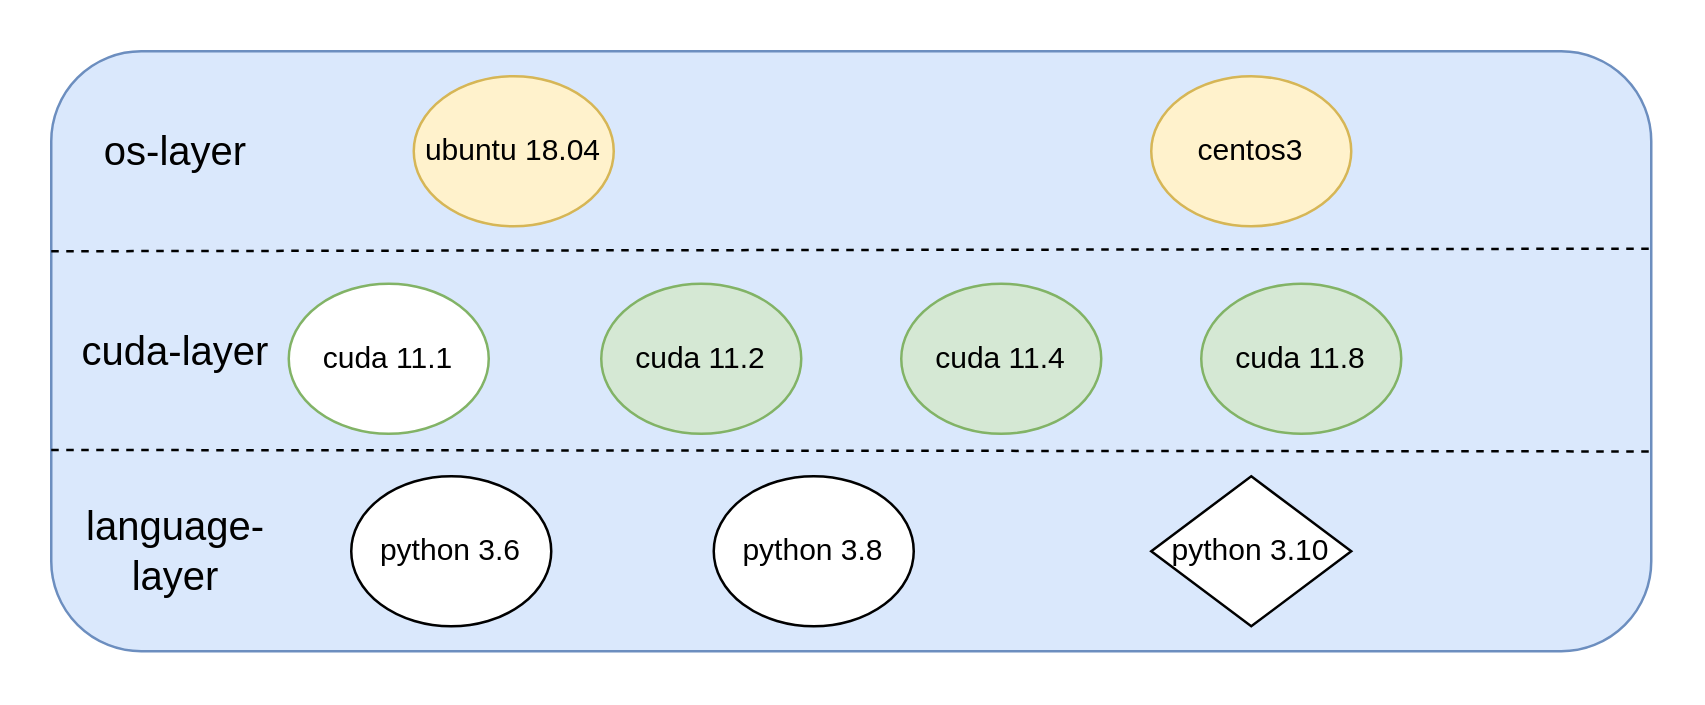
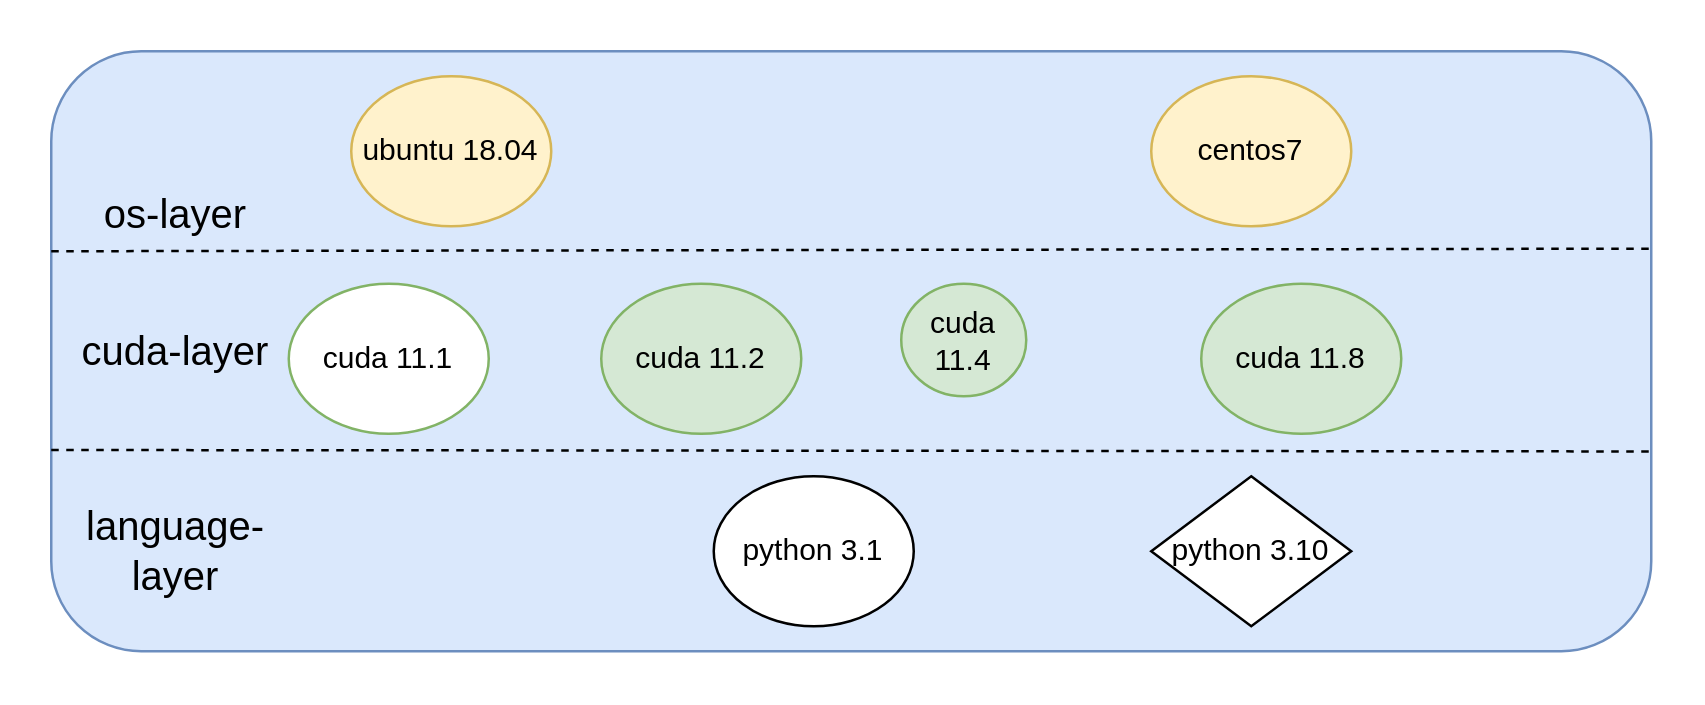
node "os-layer": moved (176, 151) -> (176, 214)
node "ubuntu 18.04": moved (514, 151) -> (451, 151)
node "centos3": label "centos3" -> "centos7"
node "cuda 11.4": size 200x150 -> 125x113
node "python 3.6": removed
node "python 3.8": label "python 3.8" -> "python 3.1"
